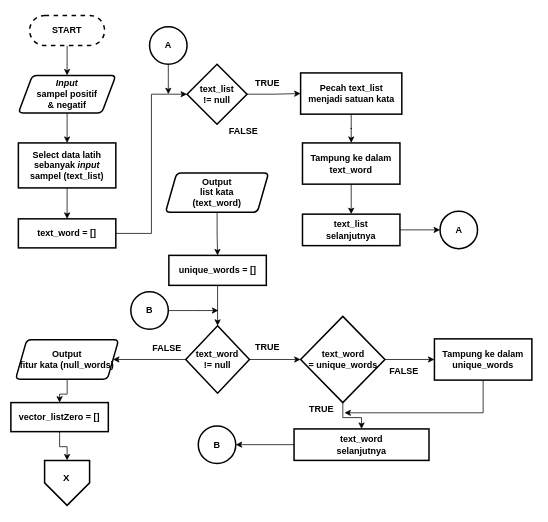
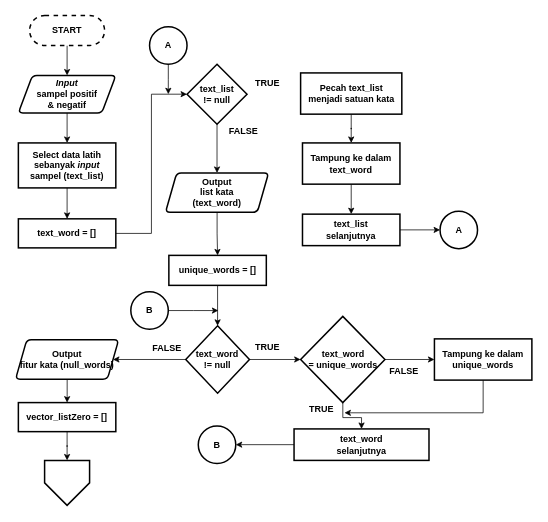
edge "text_list != null" -> "Pecah text_list menjadi satuan kata": removed
edge "text_list != null" -> "Output list kata (text_word)": added
node "vector_listZero = []": moved (60, 417) -> (67, 417)
node "X": removed
